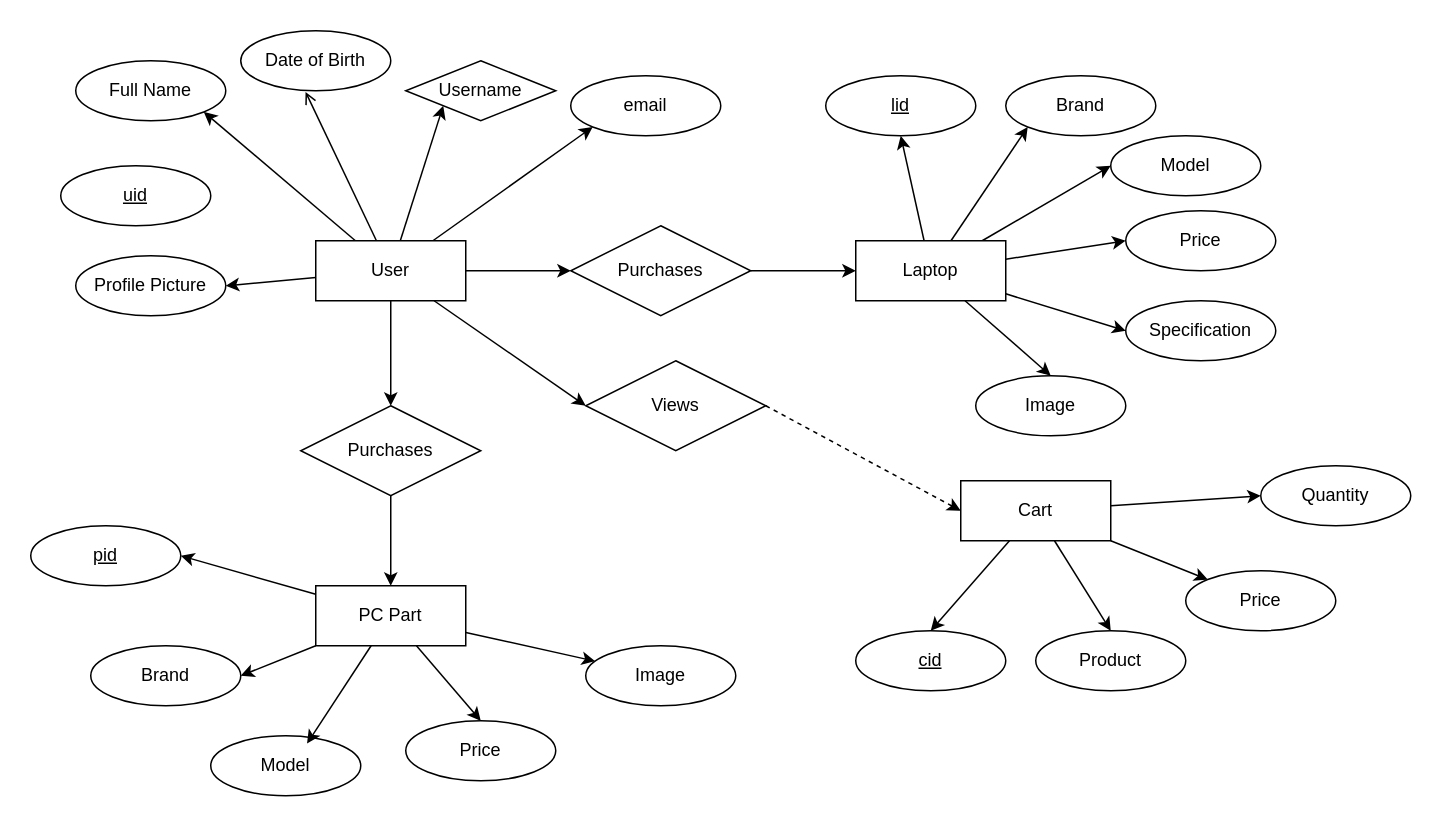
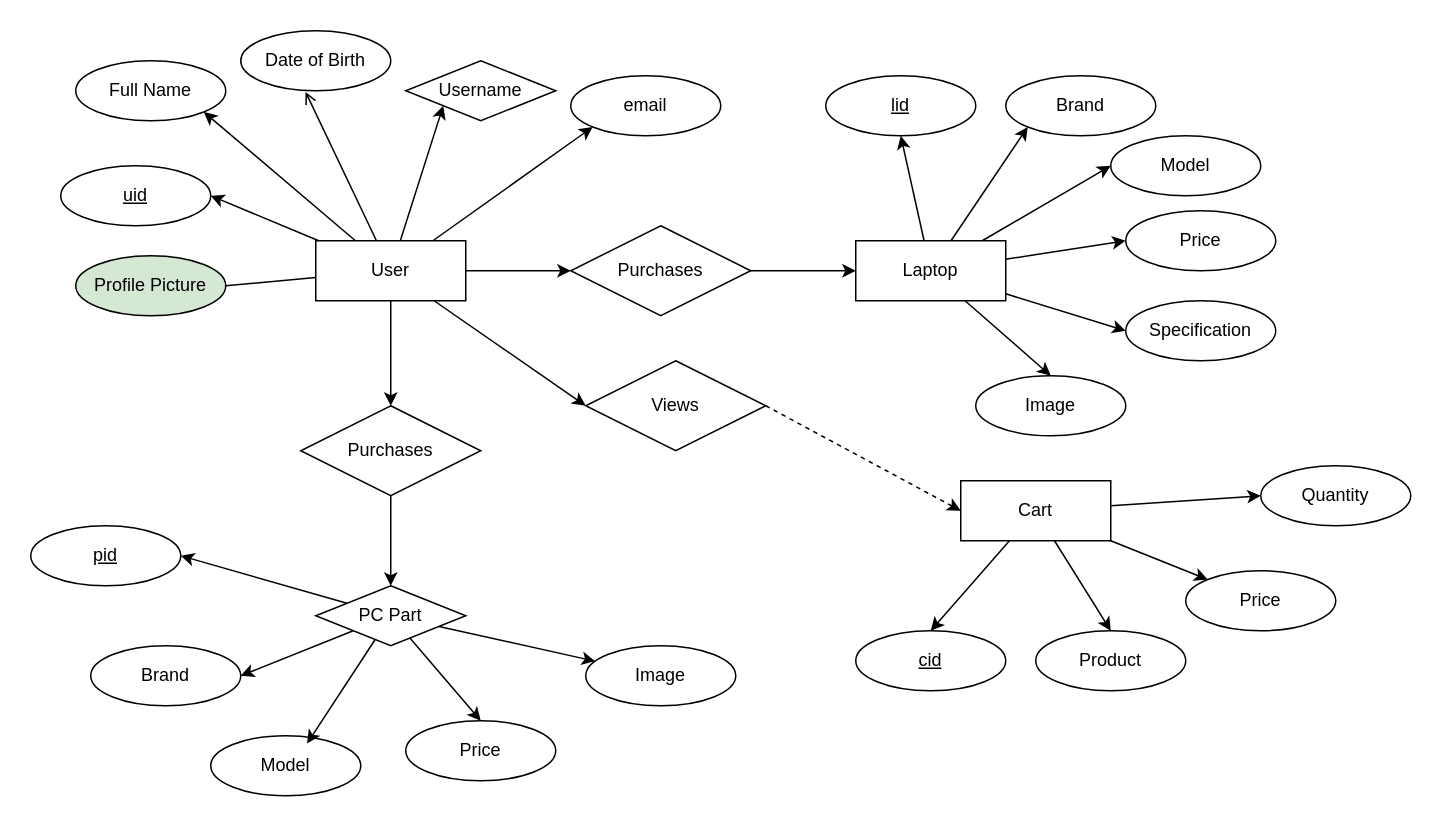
edge "User" -> "uid": added
edge "User" -> "Profile Picture": arrowhead classic -> none
node "Profile Picture": fillcolor #ffffff -> #d5e8d4
node "PC Part": shape rectangle -> diamond
